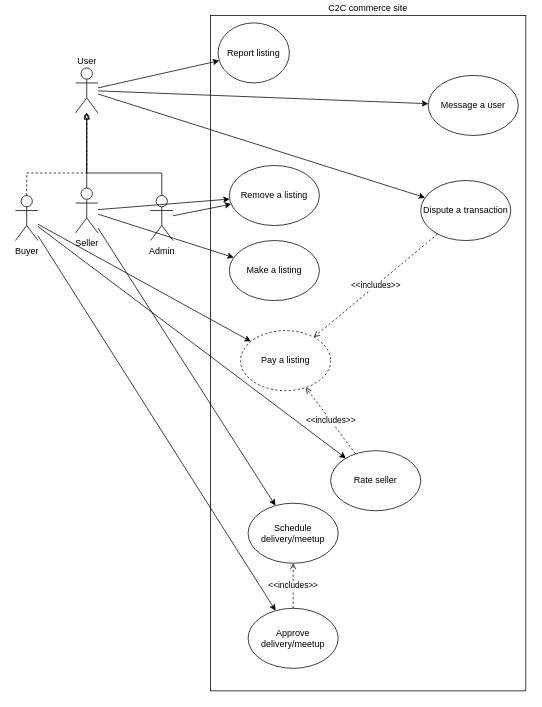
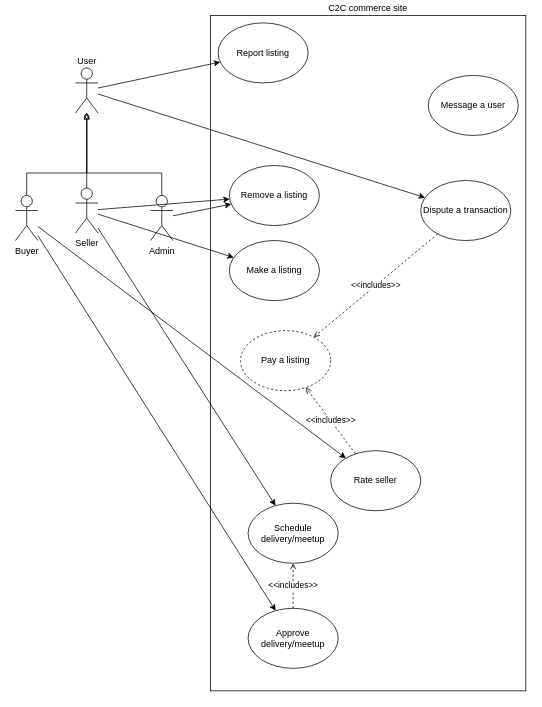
node "Report listing": size 71x60 -> 90x60
edge "User" -> "Message a user": removed
edge "Buyer" -> "User": style dashed -> solid
edge "Buyer" -> "Pay a listing": removed
